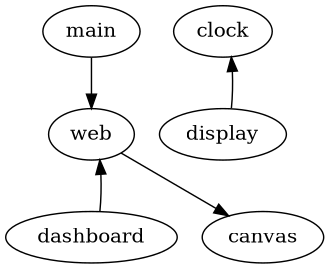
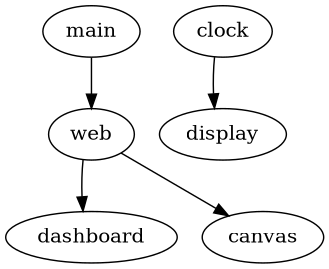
edge "display" -> "clock": reversed
edge "dashboard" -> "web": reversed
